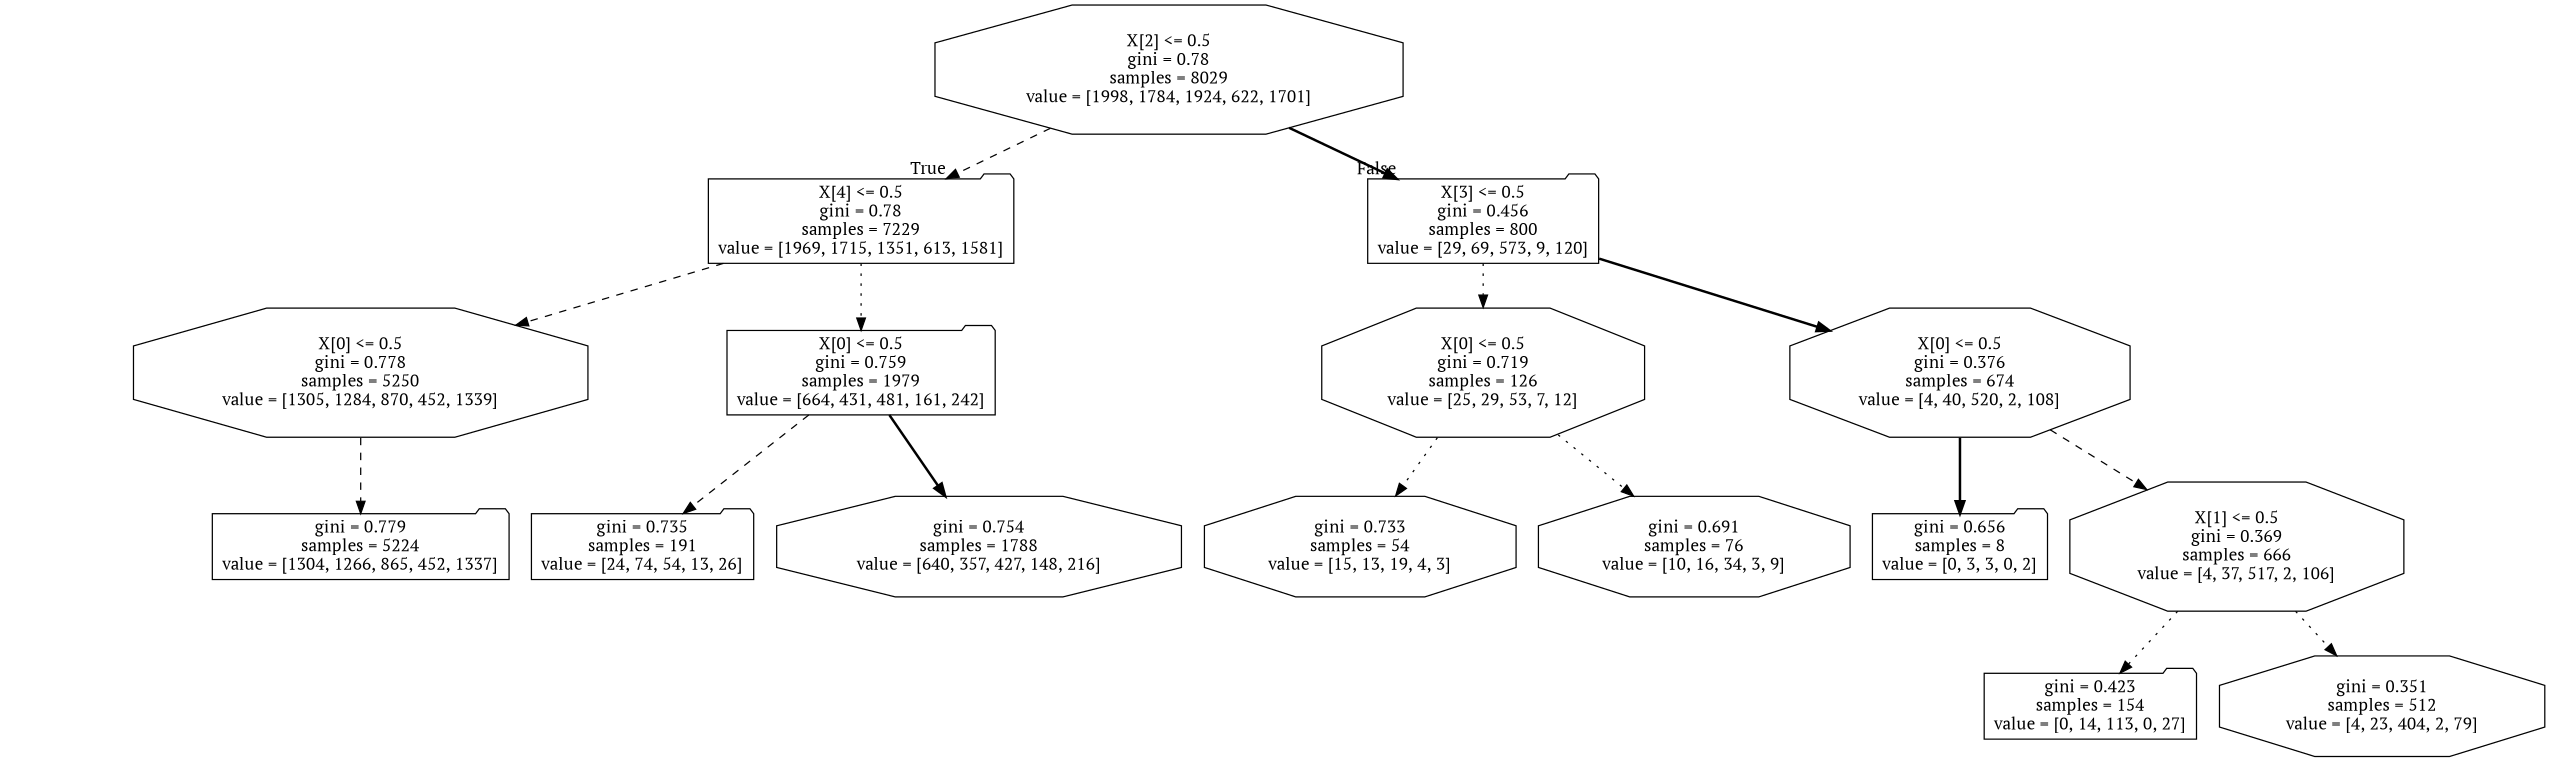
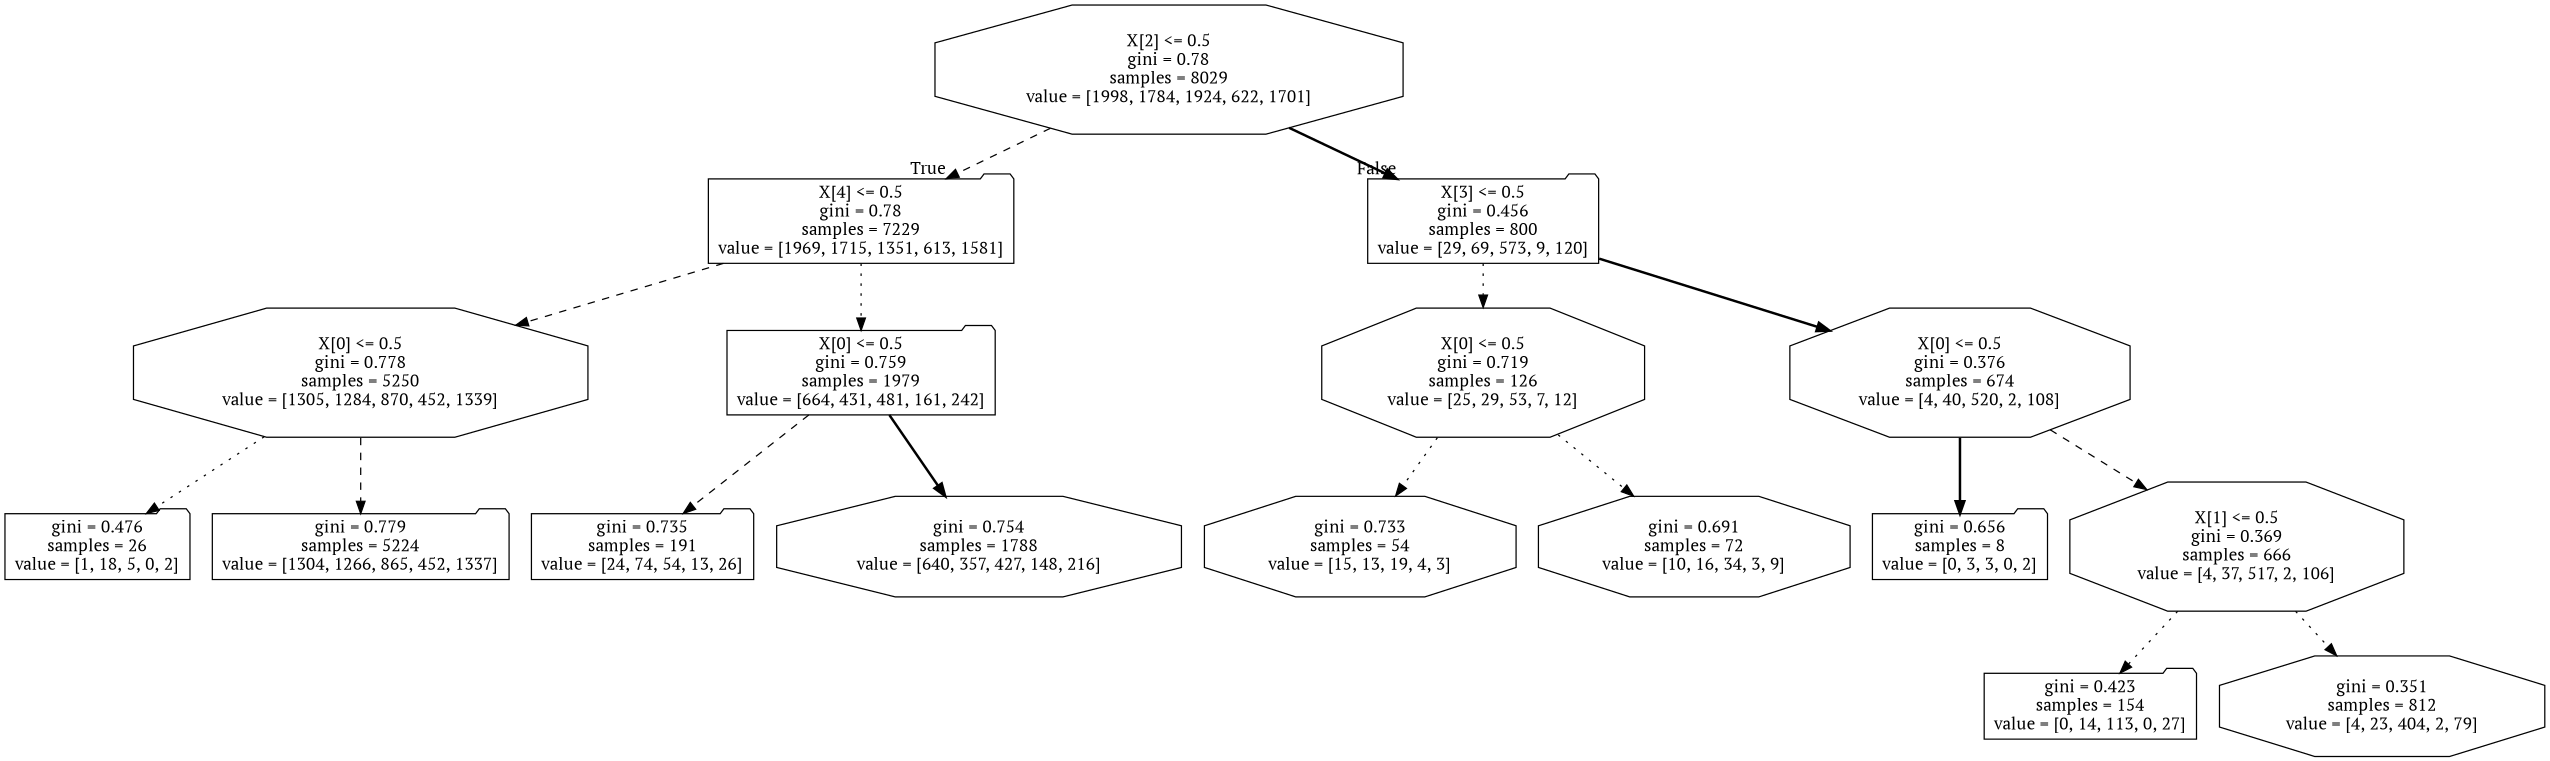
node "gini = 0.476 samples = 26 value = [1, 18, 5, 0, 2]": added
node "gini = 0.691 samples = 76 value = [10, 16, 34, 3, 9]": label "gini = 0.691 samples = 76 value = [10, 16, 34, 3, 9]" -> "gini = 0.691 samples = 72 value = [10, 16, 34, 3, 9]"
node "gini = 0.351 samples = 512 value = [4, 23, 404, 2, 79]": label "gini = 0.351 samples = 512 value = [4, 23, 404, 2, 79]" -> "gini = 0.351 samples = 812 value = [4, 23, 404, 2, 79]"
